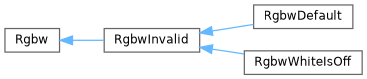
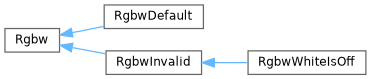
edge "RgbwDefault" -> "RgbwInvalid": now "RgbwDefault" -> "Rgbw"
